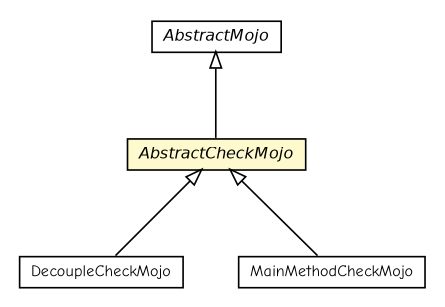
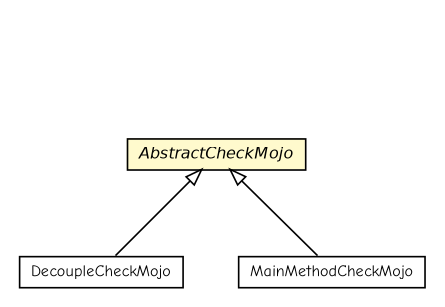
node "AbstractMojo": removed
